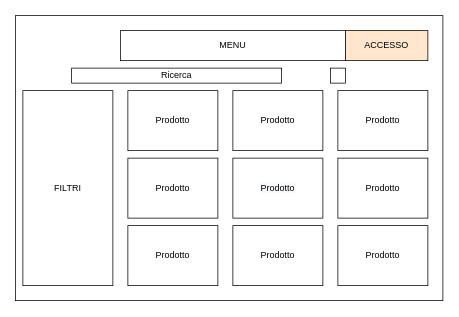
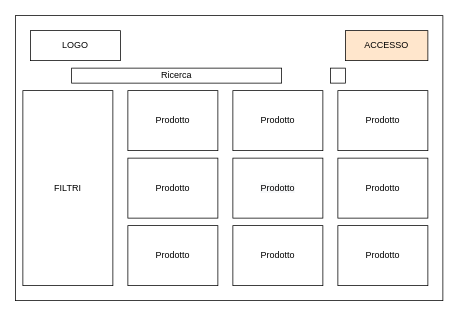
node "LOGO": added
node "MENU": removed
